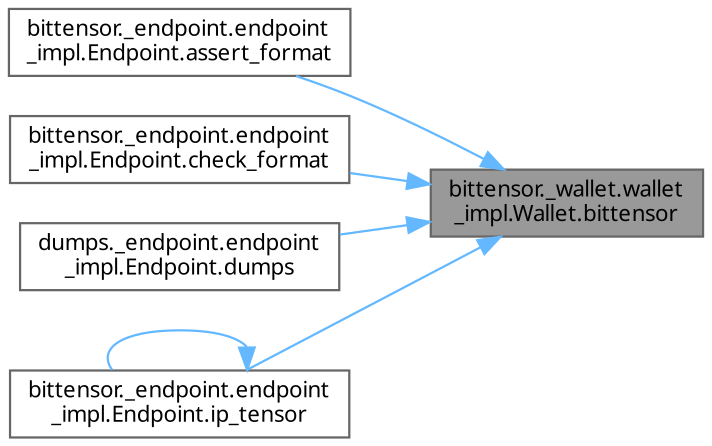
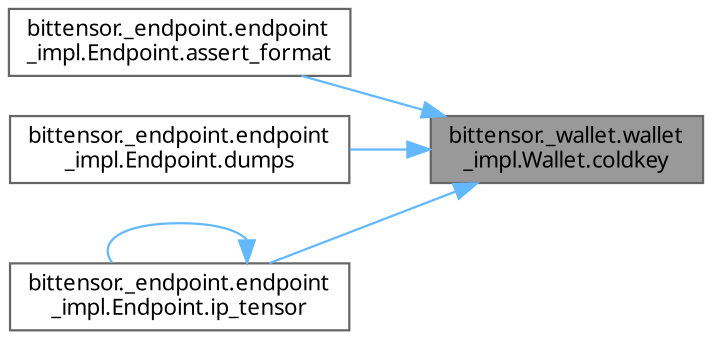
node "bittensor._endpoint.endpoint _impl.Endpoint.check_format": removed
node "bittensor._wallet.wallet _impl.Wallet.bittensor": label "bittensor._wallet.wallet _impl.Wallet.bittensor" -> "bittensor._wallet.wallet _impl.Wallet.coldkey"
node "dumps._endpoint.endpoint _impl.Endpoint.dumps": label "dumps._endpoint.endpoint _impl.Endpoint.dumps" -> "bittensor._endpoint.endpoint _impl.Endpoint.dumps"
